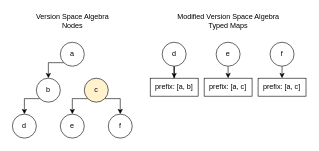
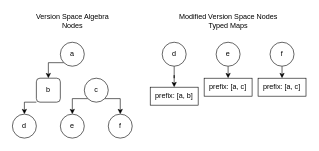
node "Modified Version Space Algebra Typed Maps": label "Modified Version Space Algebra Typed Maps" -> "Modified Version Space Nodes Typed Maps"
node "prefix: [a, b]": moved (174, 87) -> (174, 96)
node "b": shape ellipse -> rounded rectangle
node "c": fillcolor #fff2cc -> #ffffff
